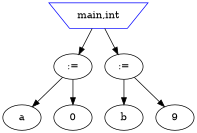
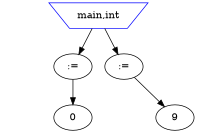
node "a": removed
node "b": removed
